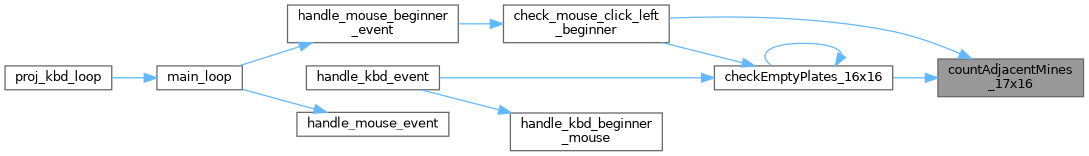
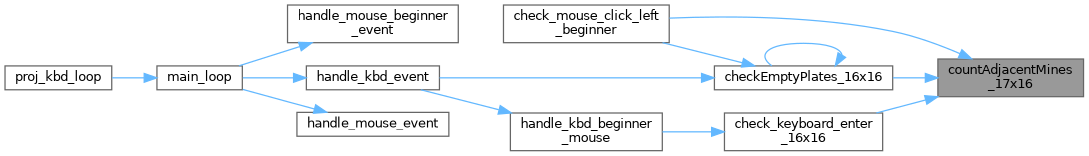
edge "handle_mouse_beginner _event" -> "check_mouse_click_left _beginner": removed
edge "main_loop" -> "handle_kbd_event": added
node "check_keyboard_enter _16x16": added
